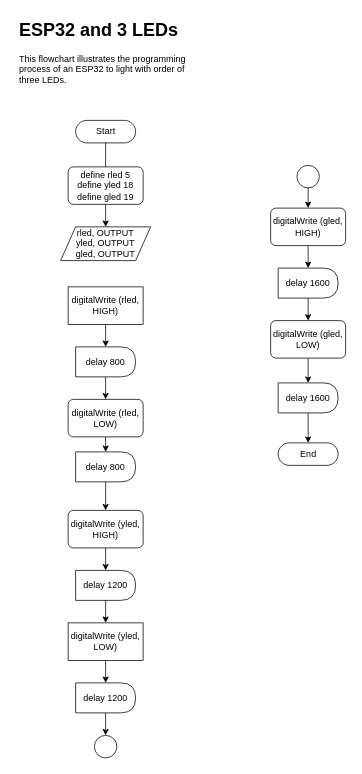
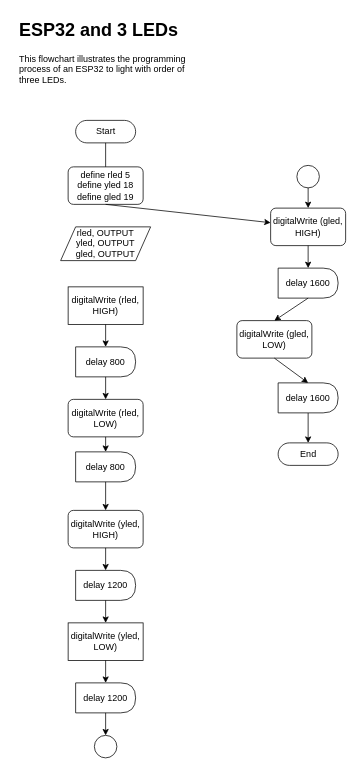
edge "define rled 5 define yled 18 define gled 19" -> "rled, OUTPUT yled, OUTPUT gled, OUTPUT": now "define rled 5 define yled 18 define gled 19" -> "digitalWrite (gled, HIGH)"
node "digitalWrite (gled, LOW)": moved (308, 339) -> (274, 339)
